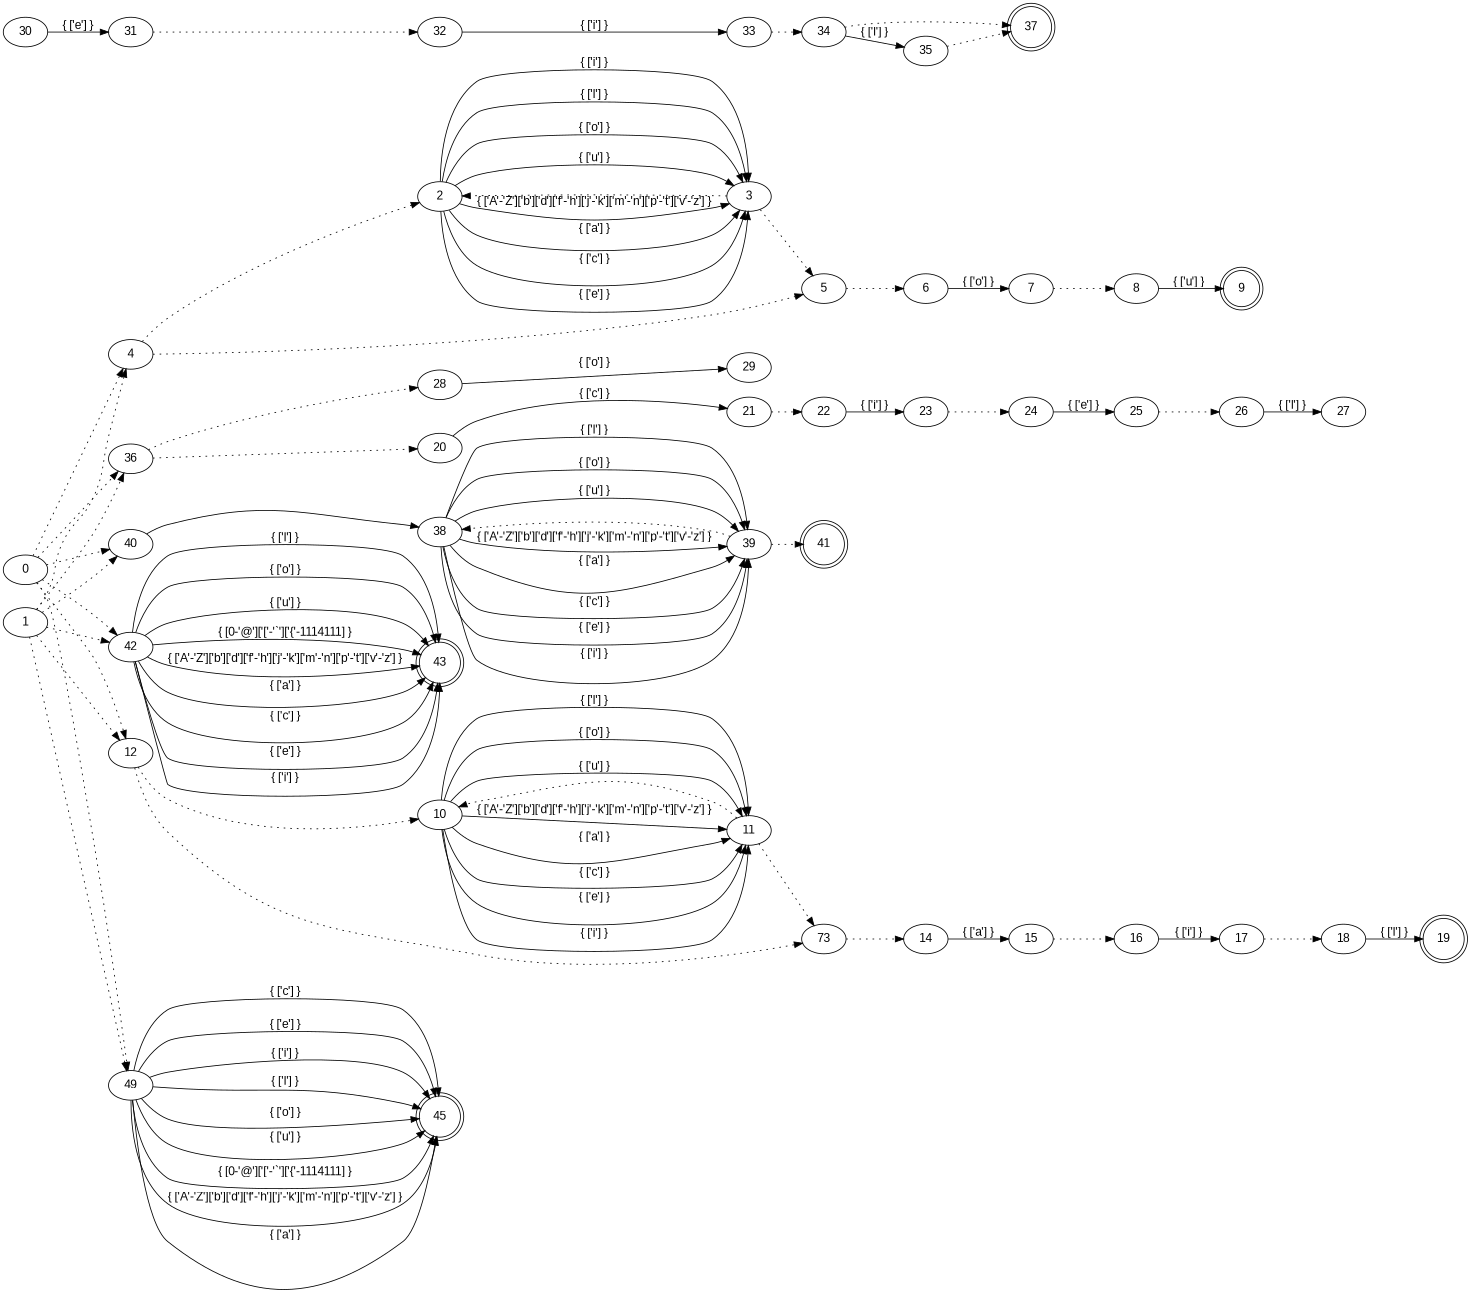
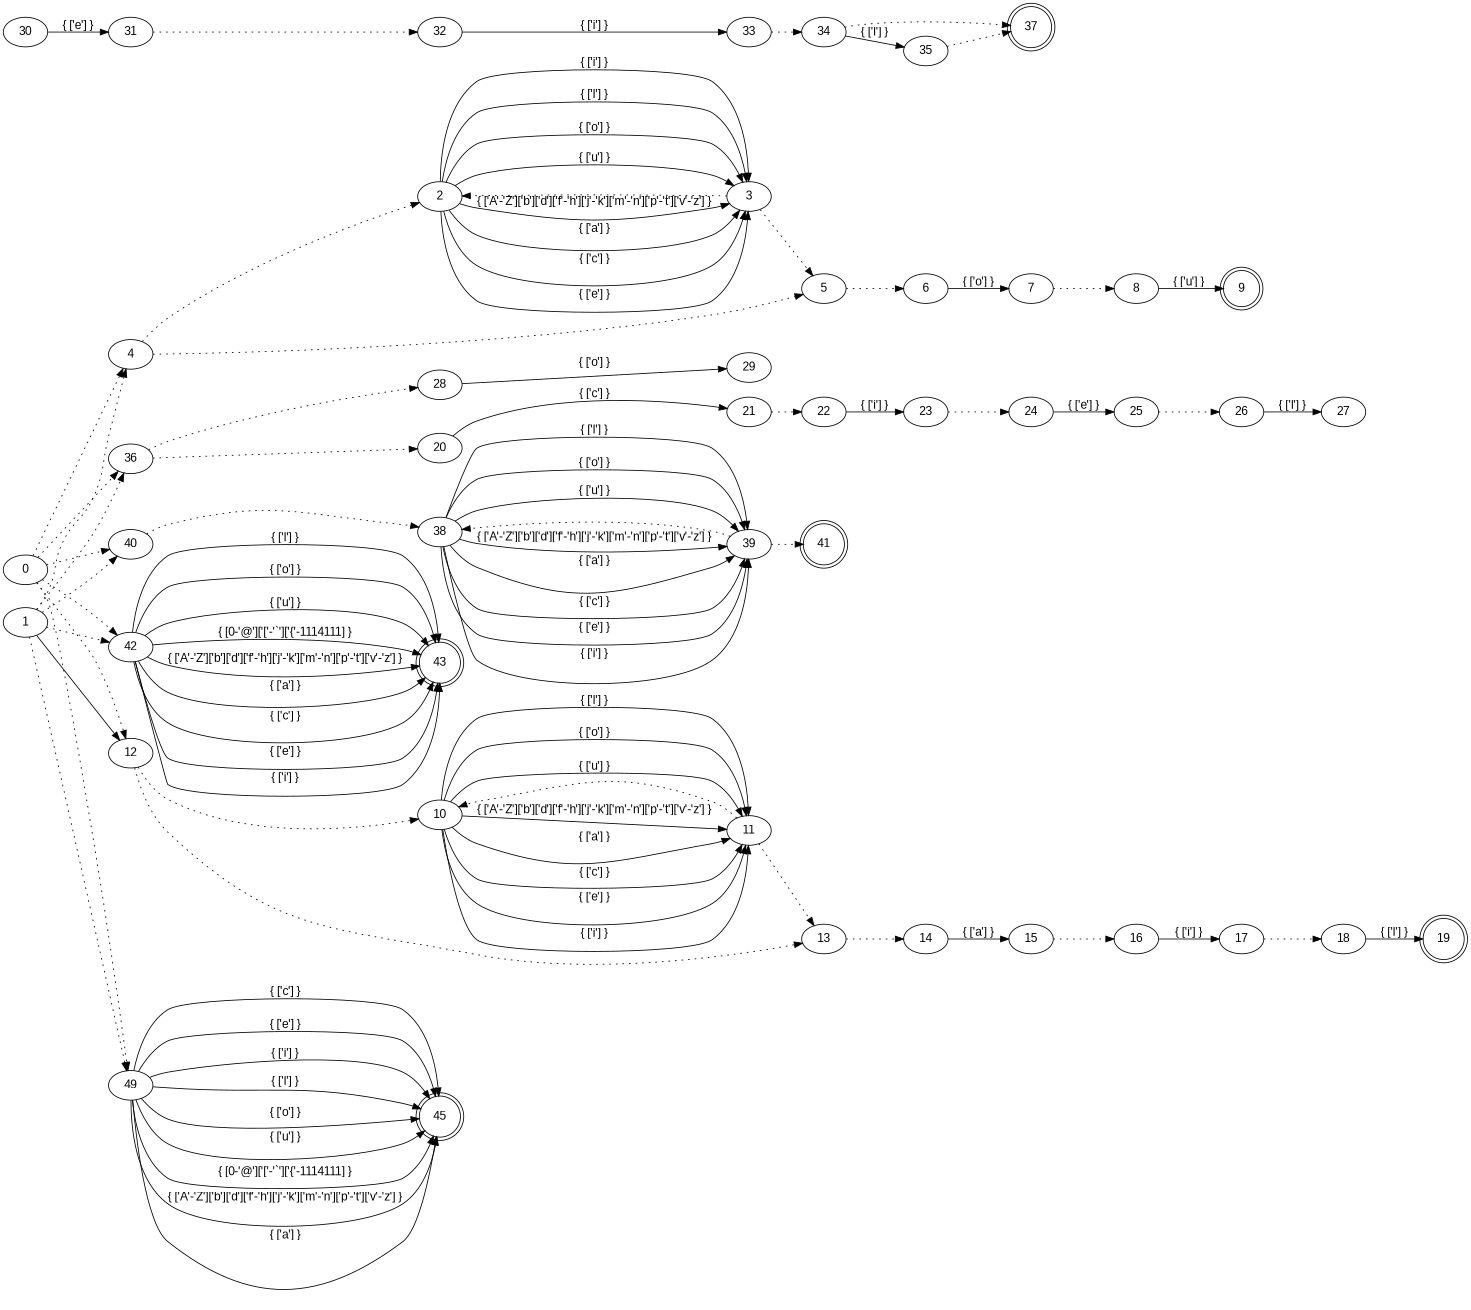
edge "40" -> "38": style solid -> dotted
edge "1" -> "12": style dotted -> solid
node "73": label "73" -> "13"
